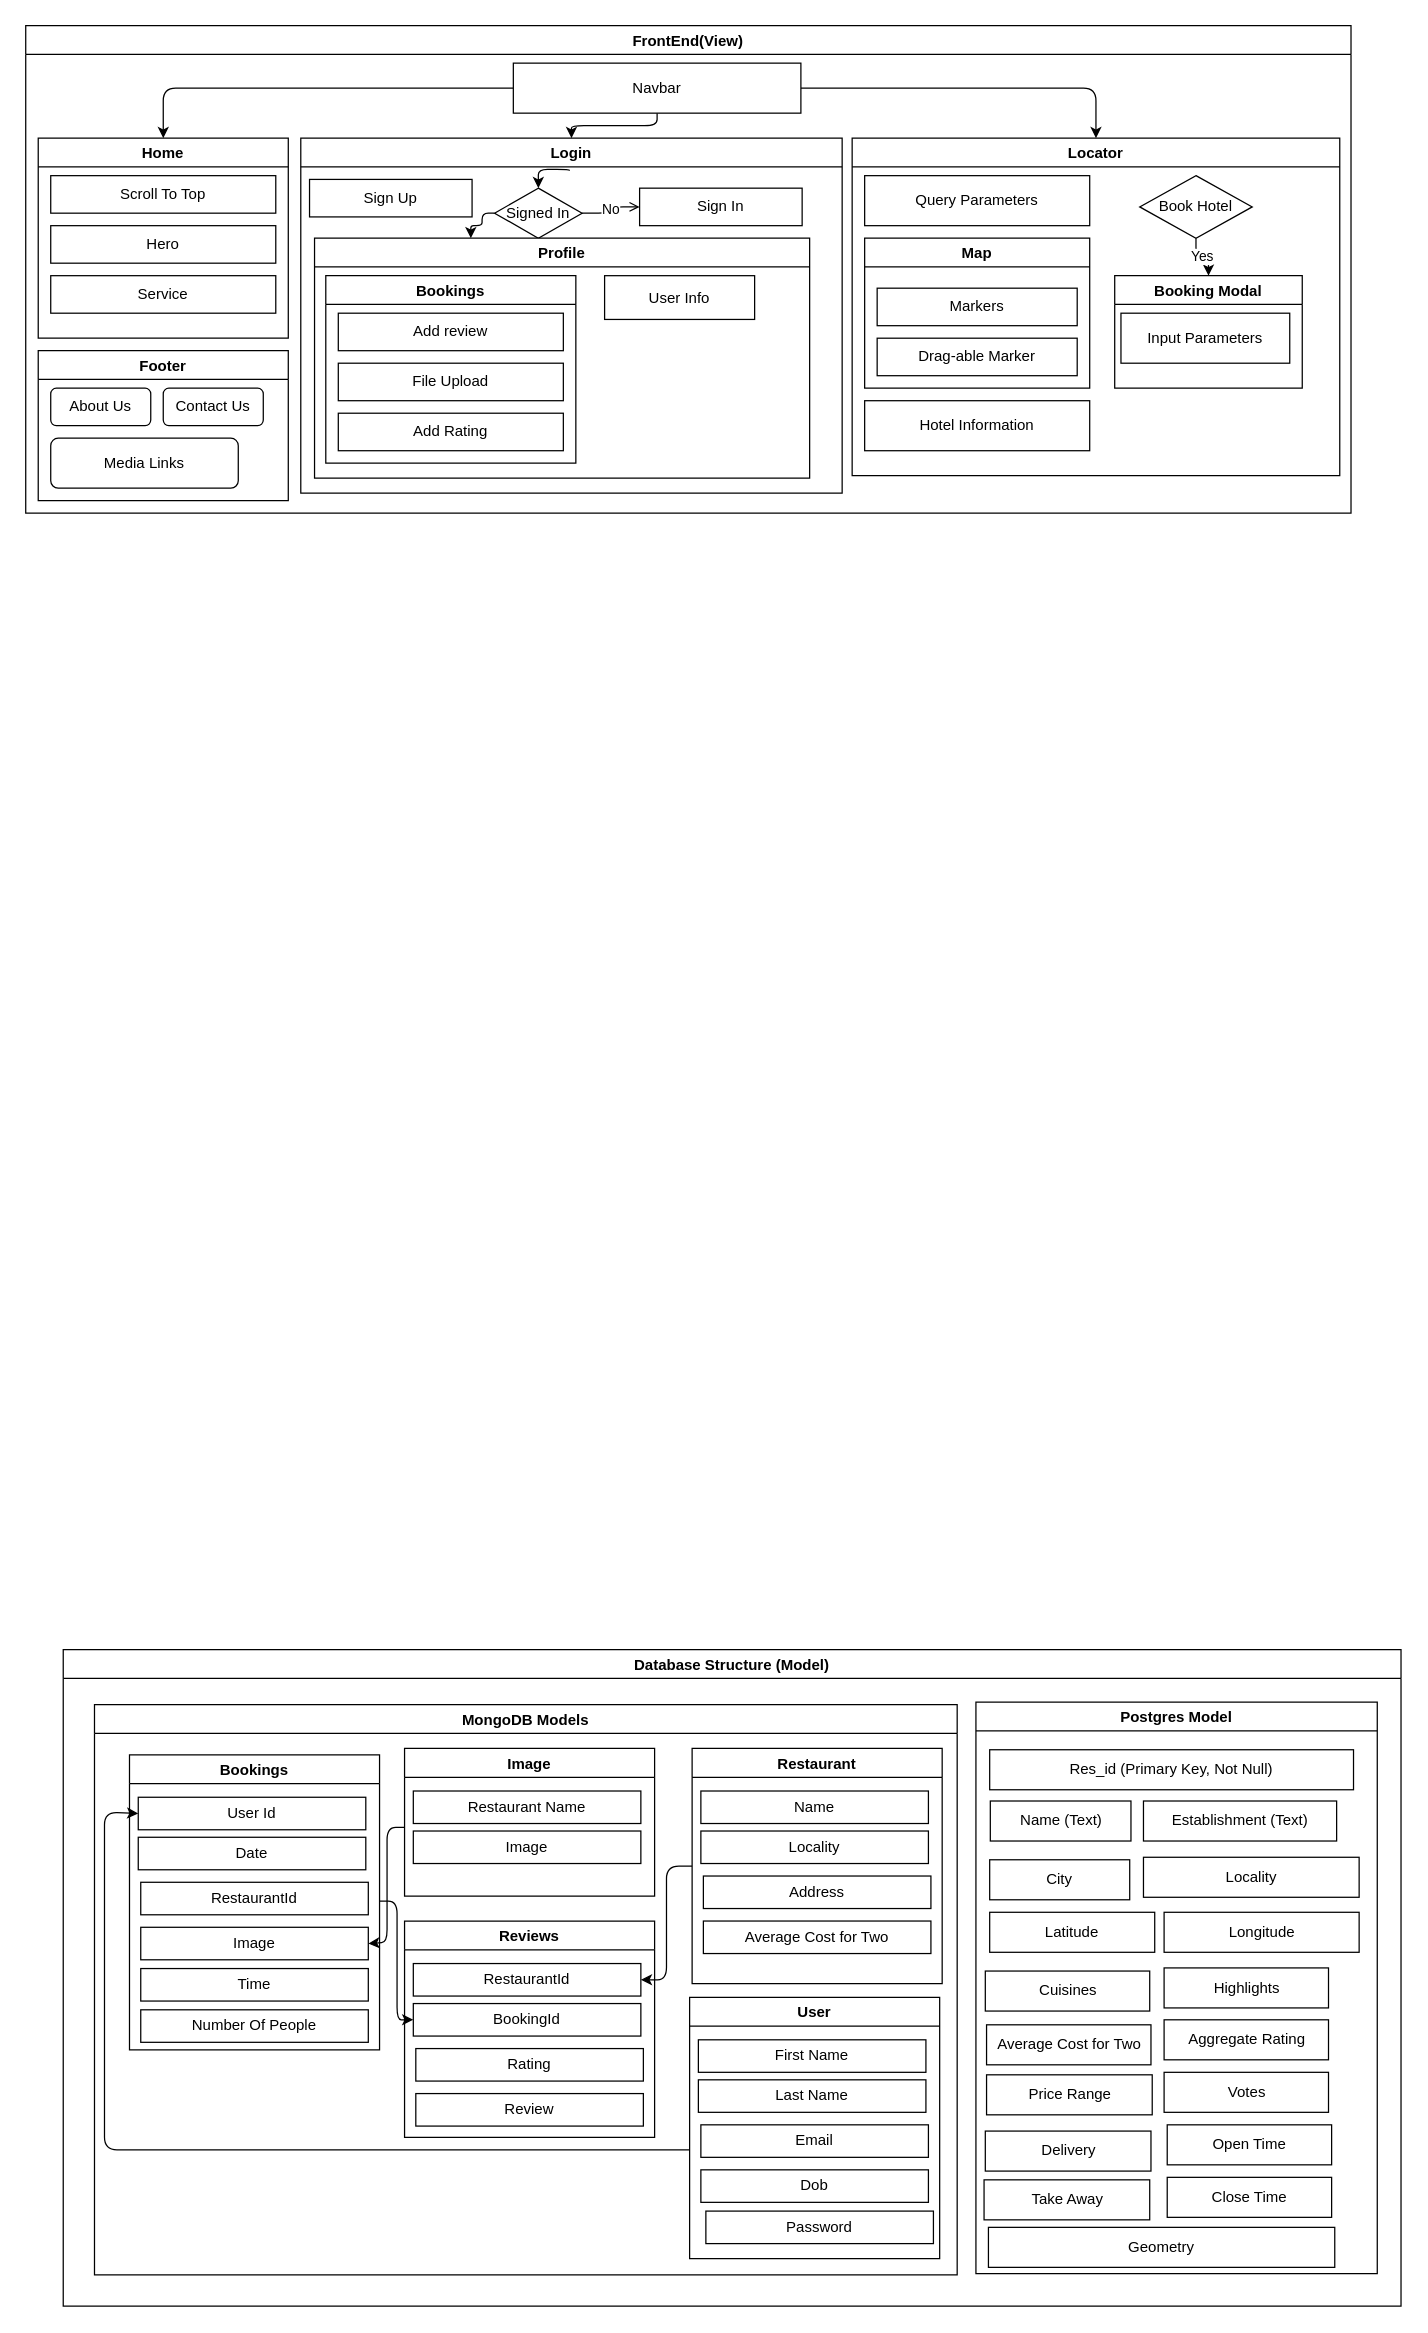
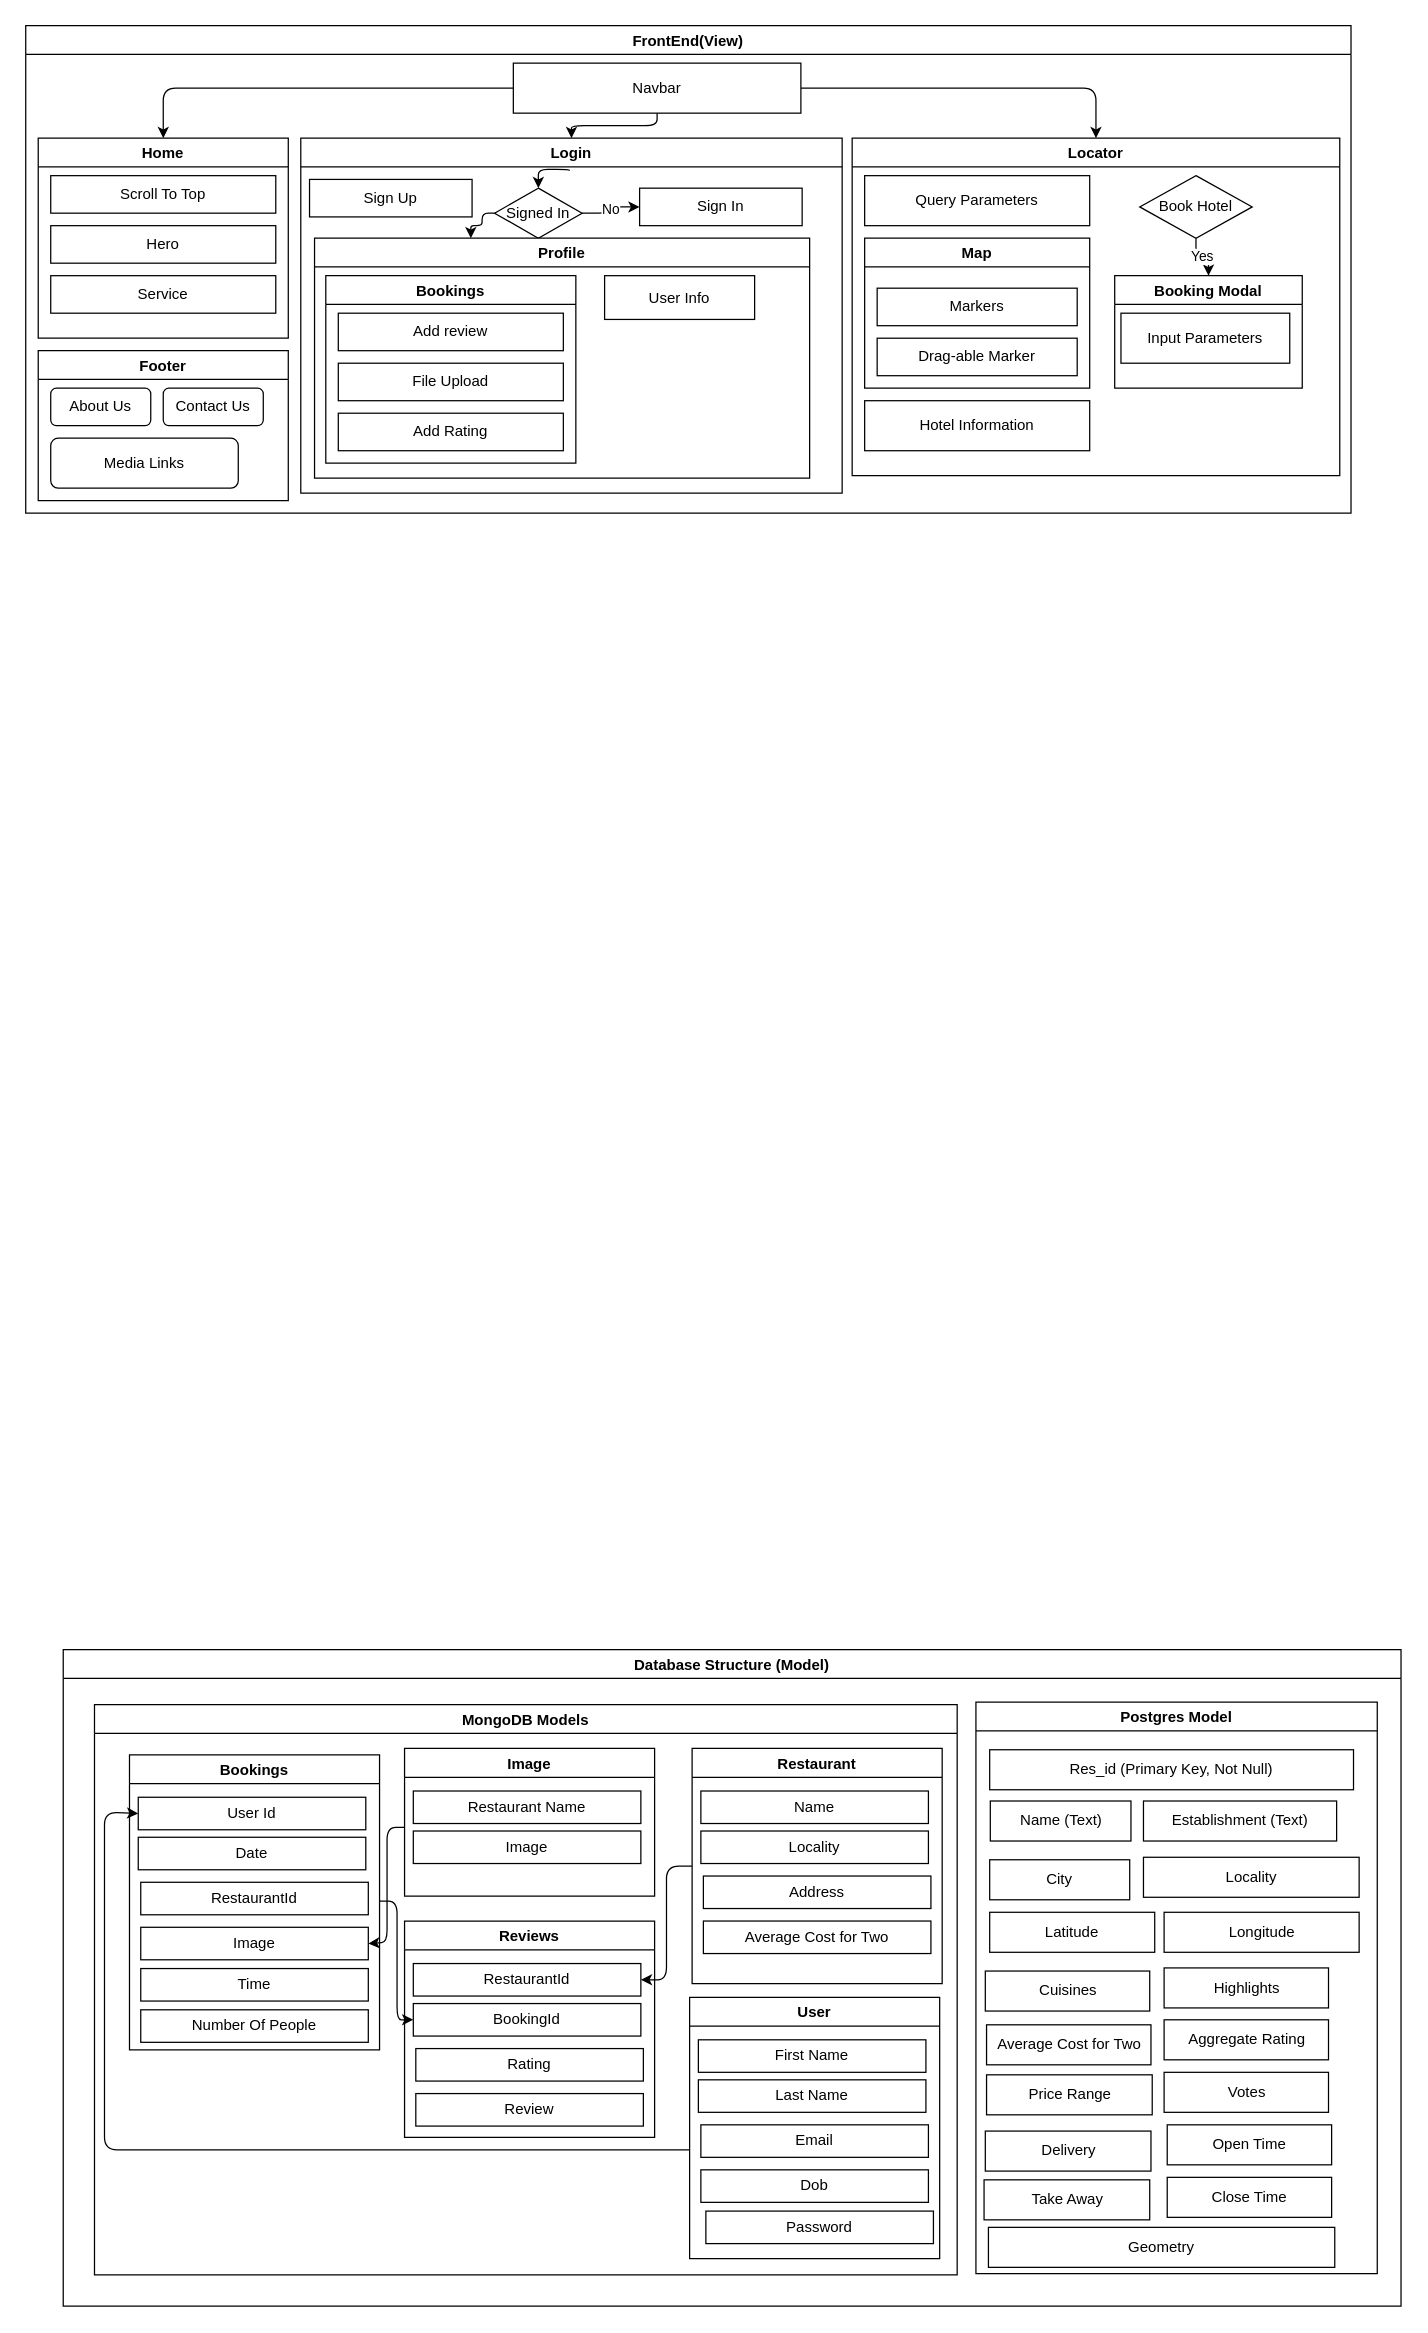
edge "Signed In" -> "Sign In": arrowhead open -> classic
